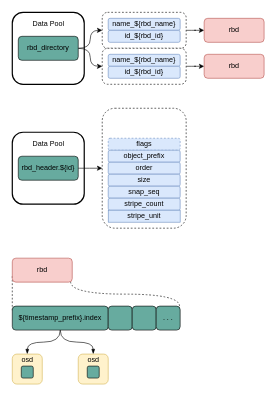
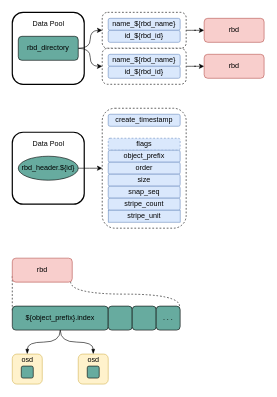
node "create_timestamp": added
node "rbd_header.${id}": shape rounded rectangle -> ellipse
node "${timestamp_prefix}.index": label "${timestamp_prefix}.index" -> "${object_prefix}.index"
